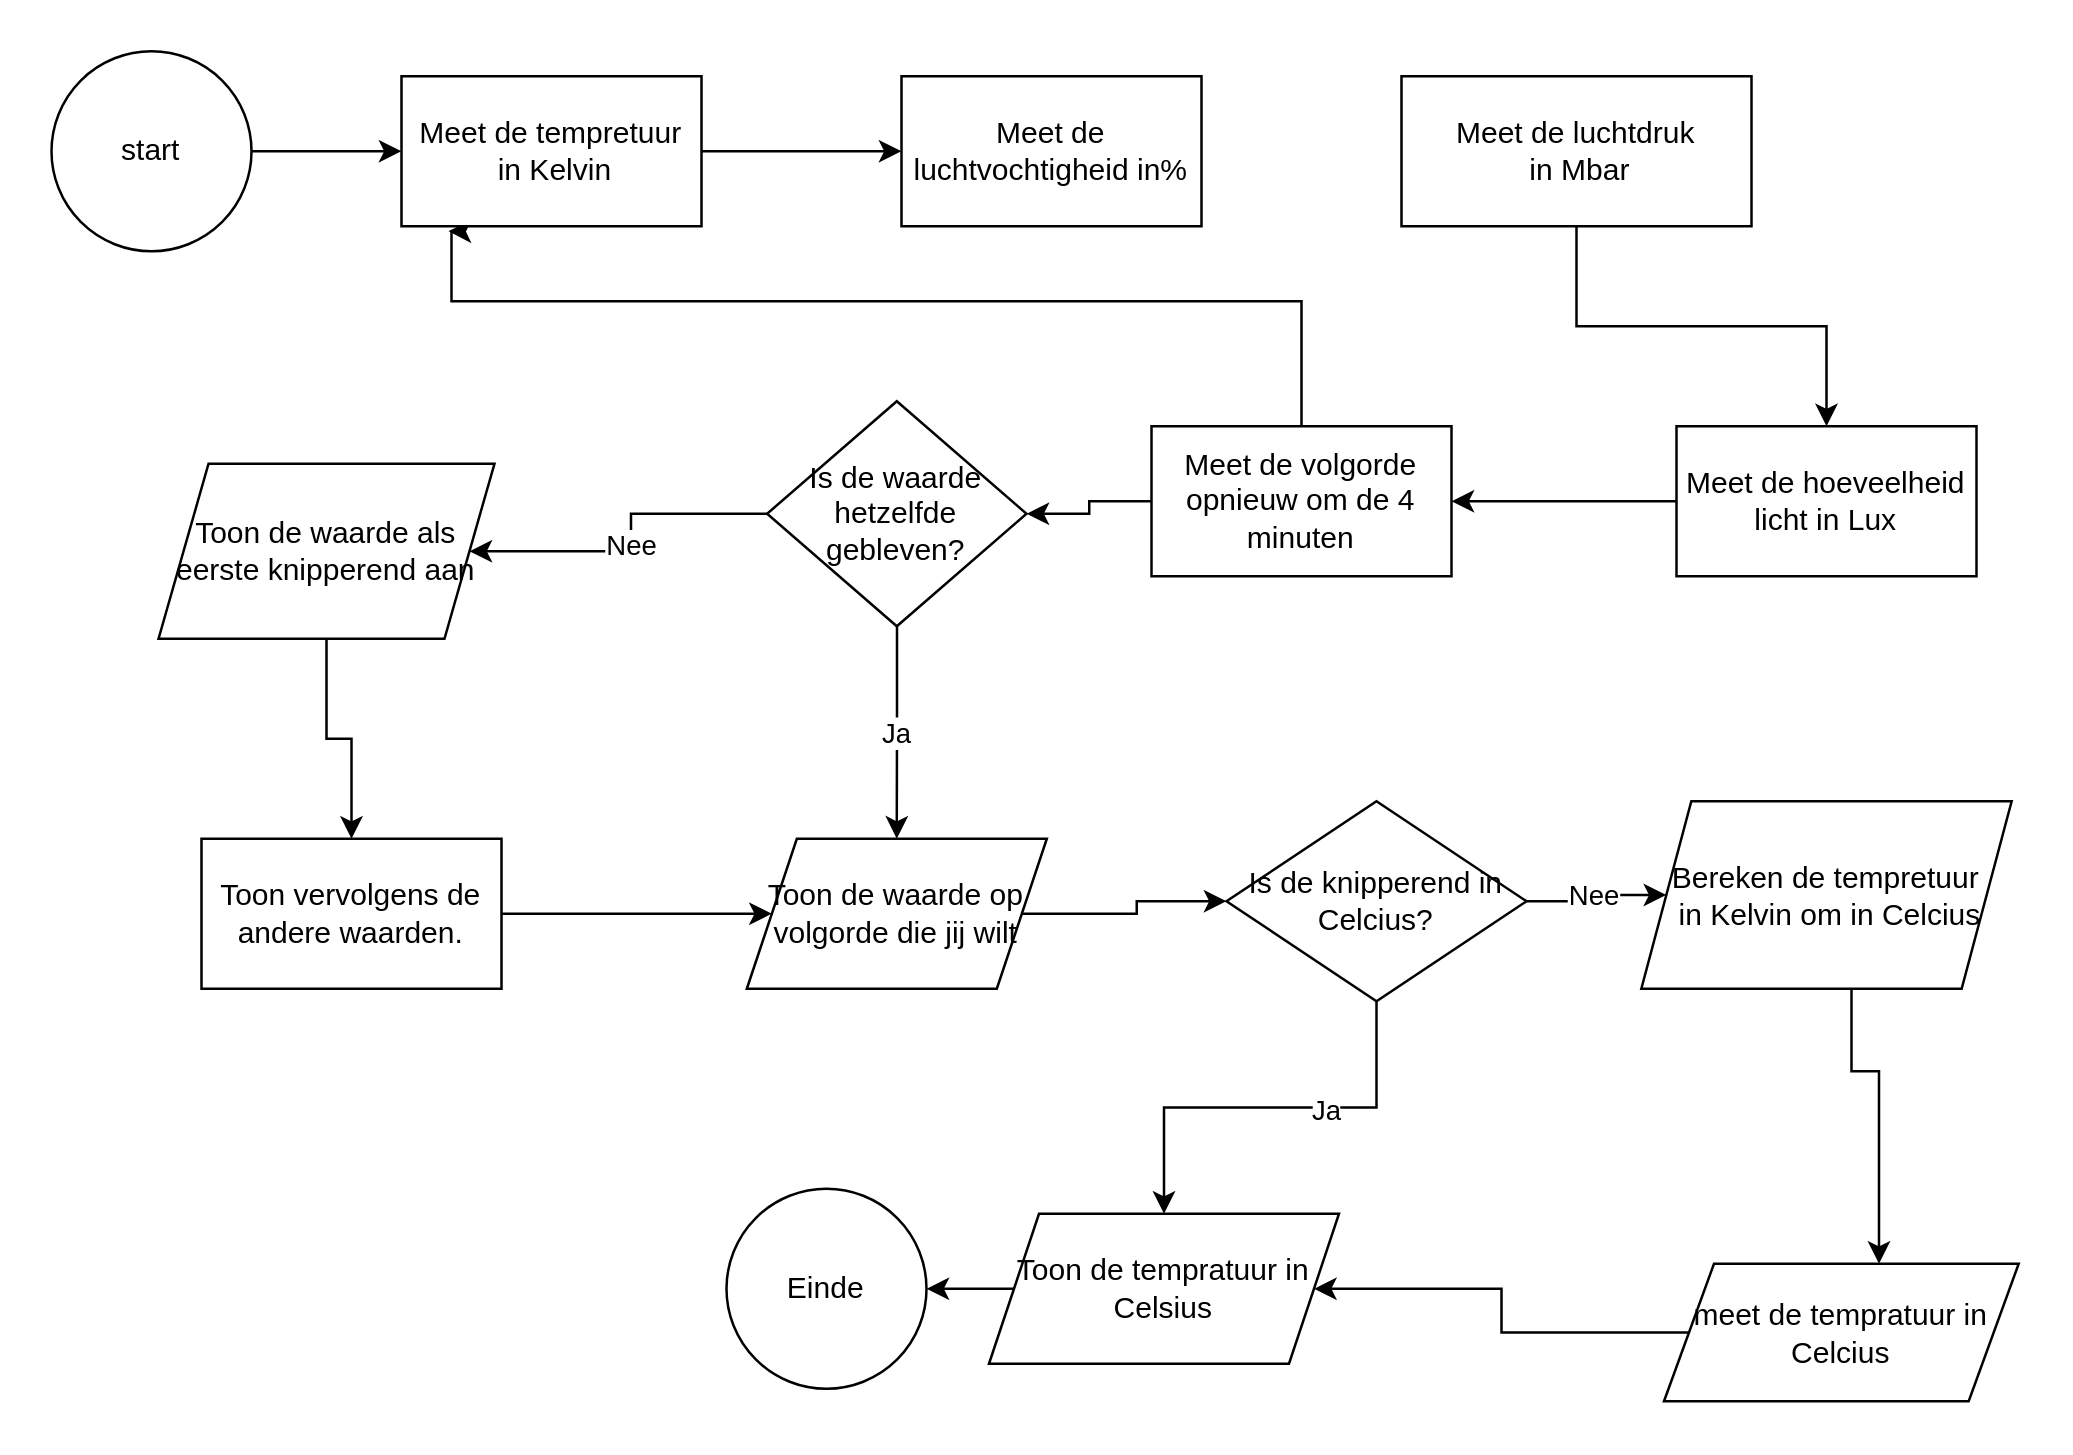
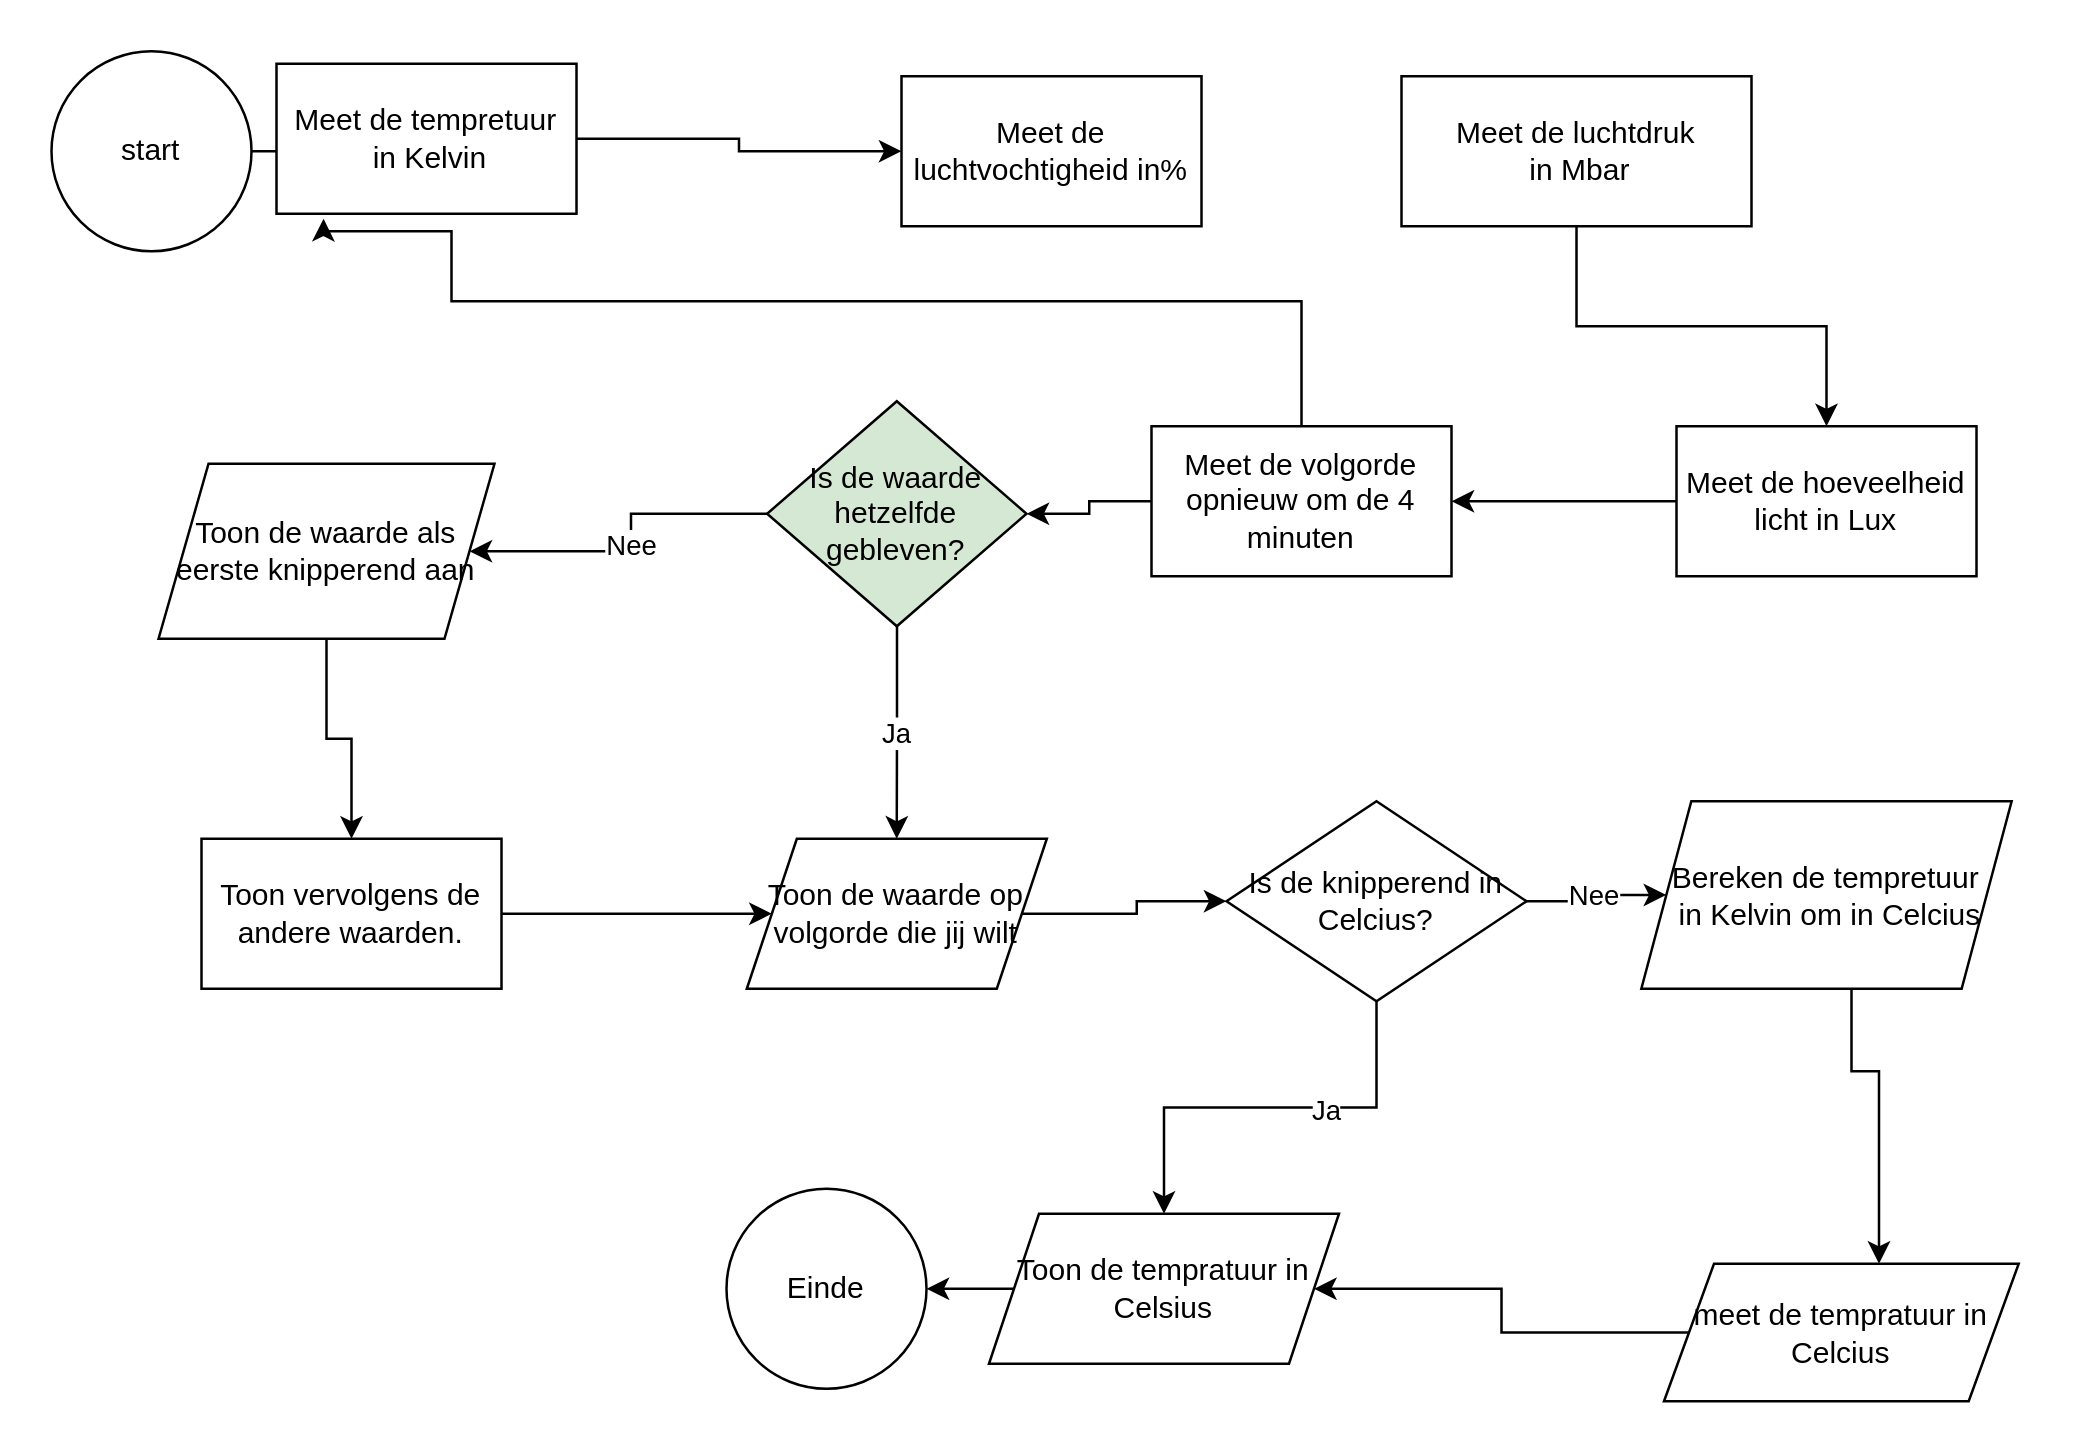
node "Meet de tempretuur in Kelvin": moved (551, 151) -> (426, 139)
node "Is de waarde hetzelfde gebleven?": fillcolor #ffffff -> #d5e8d4
